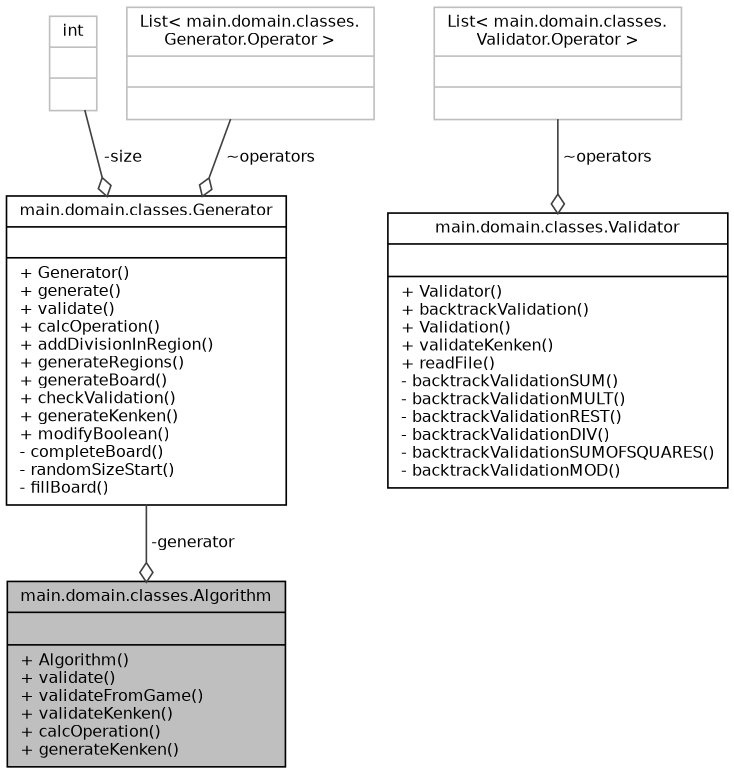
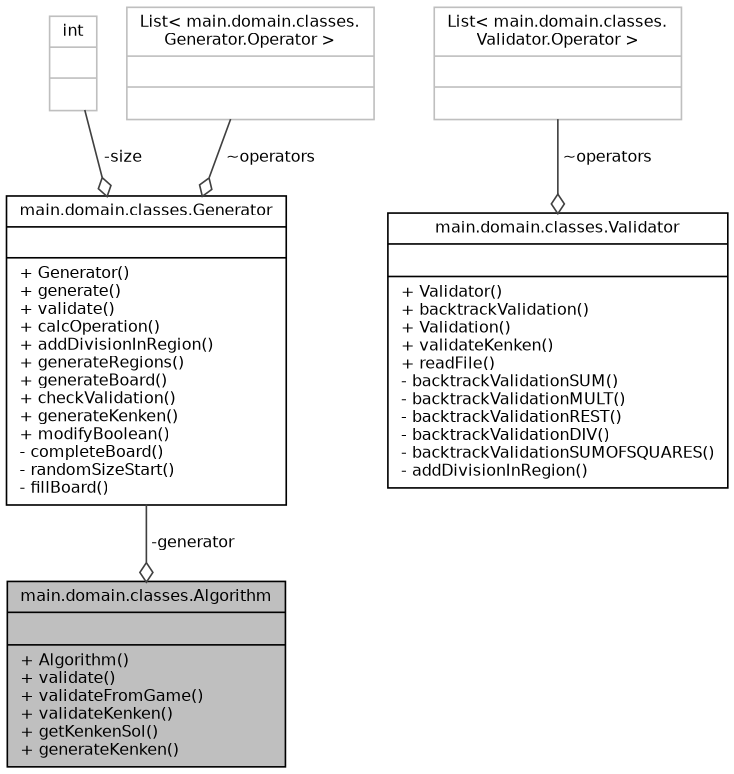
node "main.domain.classes.Validator": text "- backtrackValidationMOD()" -> "- addDivisionInRegion()"
node "main.domain.classes.Algorithm": text "+ calcOperation()" -> "+ getKenkenSol()"
